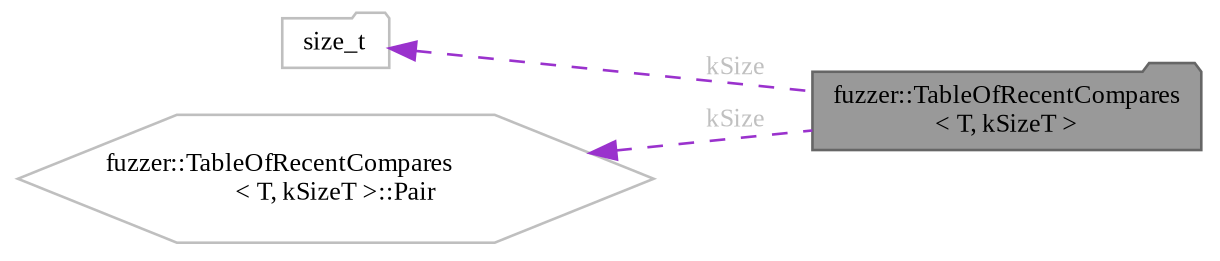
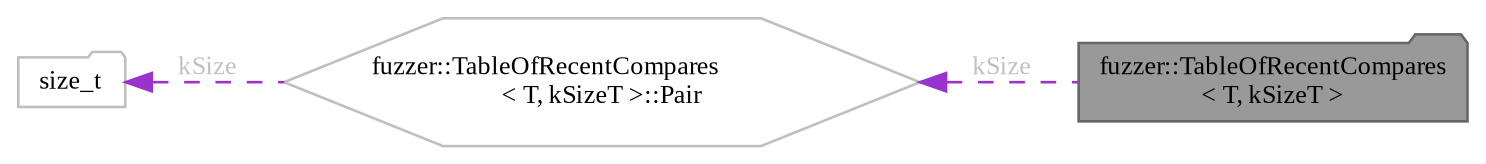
edge "fuzzer::TableOfRecentCompares < T, kSizeT >" -> "size_t": now "fuzzer::TableOfRecentCompares < T, kSizeT >::Pair" -> "size_t"
